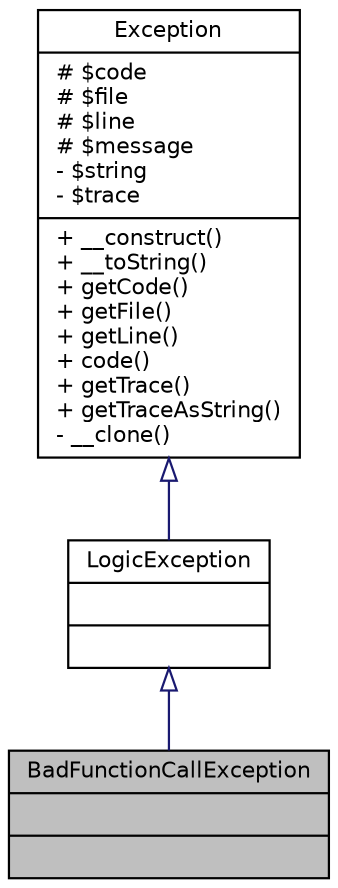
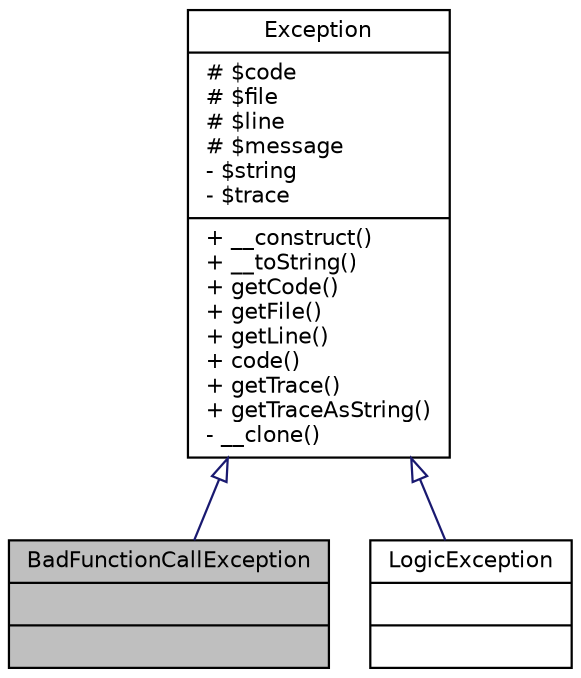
edge "BadFunctionCallException" -> "LogicException": now "BadFunctionCallException" -> "Exception"
